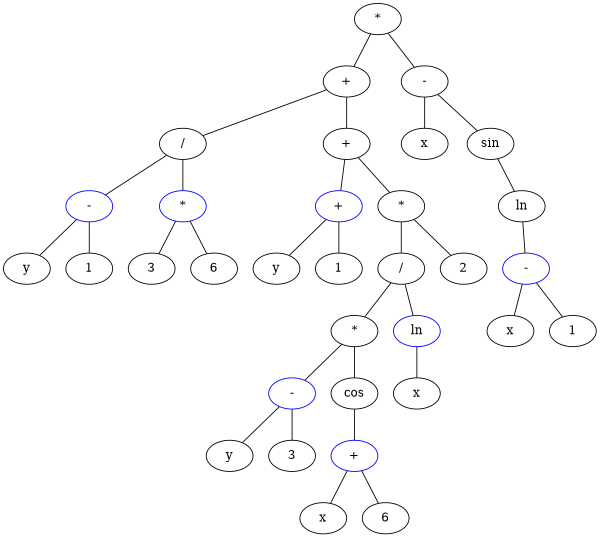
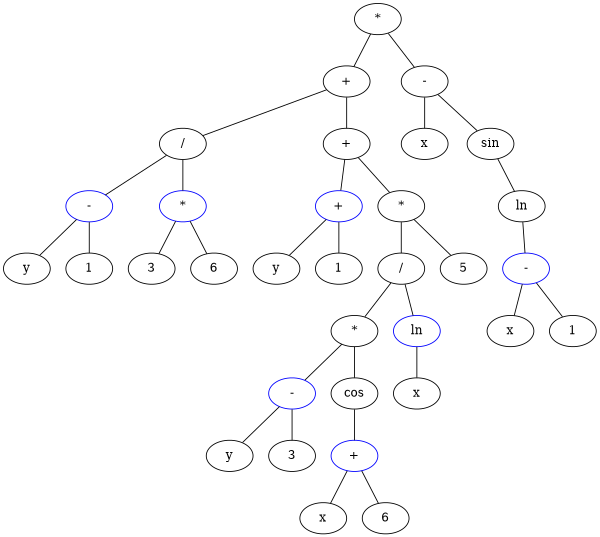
node "2": label "2" -> "5"
